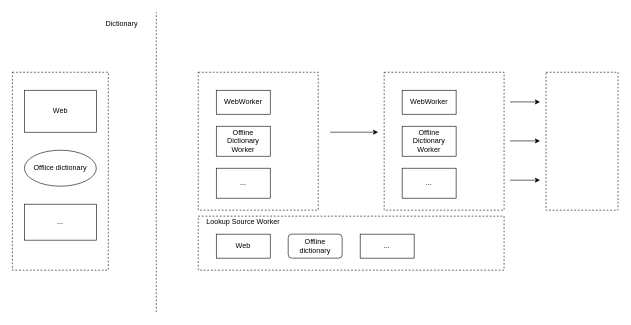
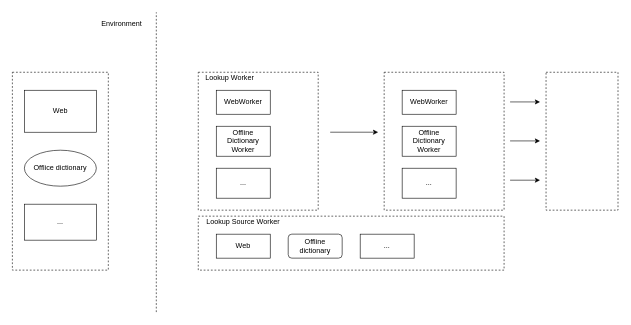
node "Dictionary": label "Dictionary" -> "Environment"
node "Lookup Worker": added
